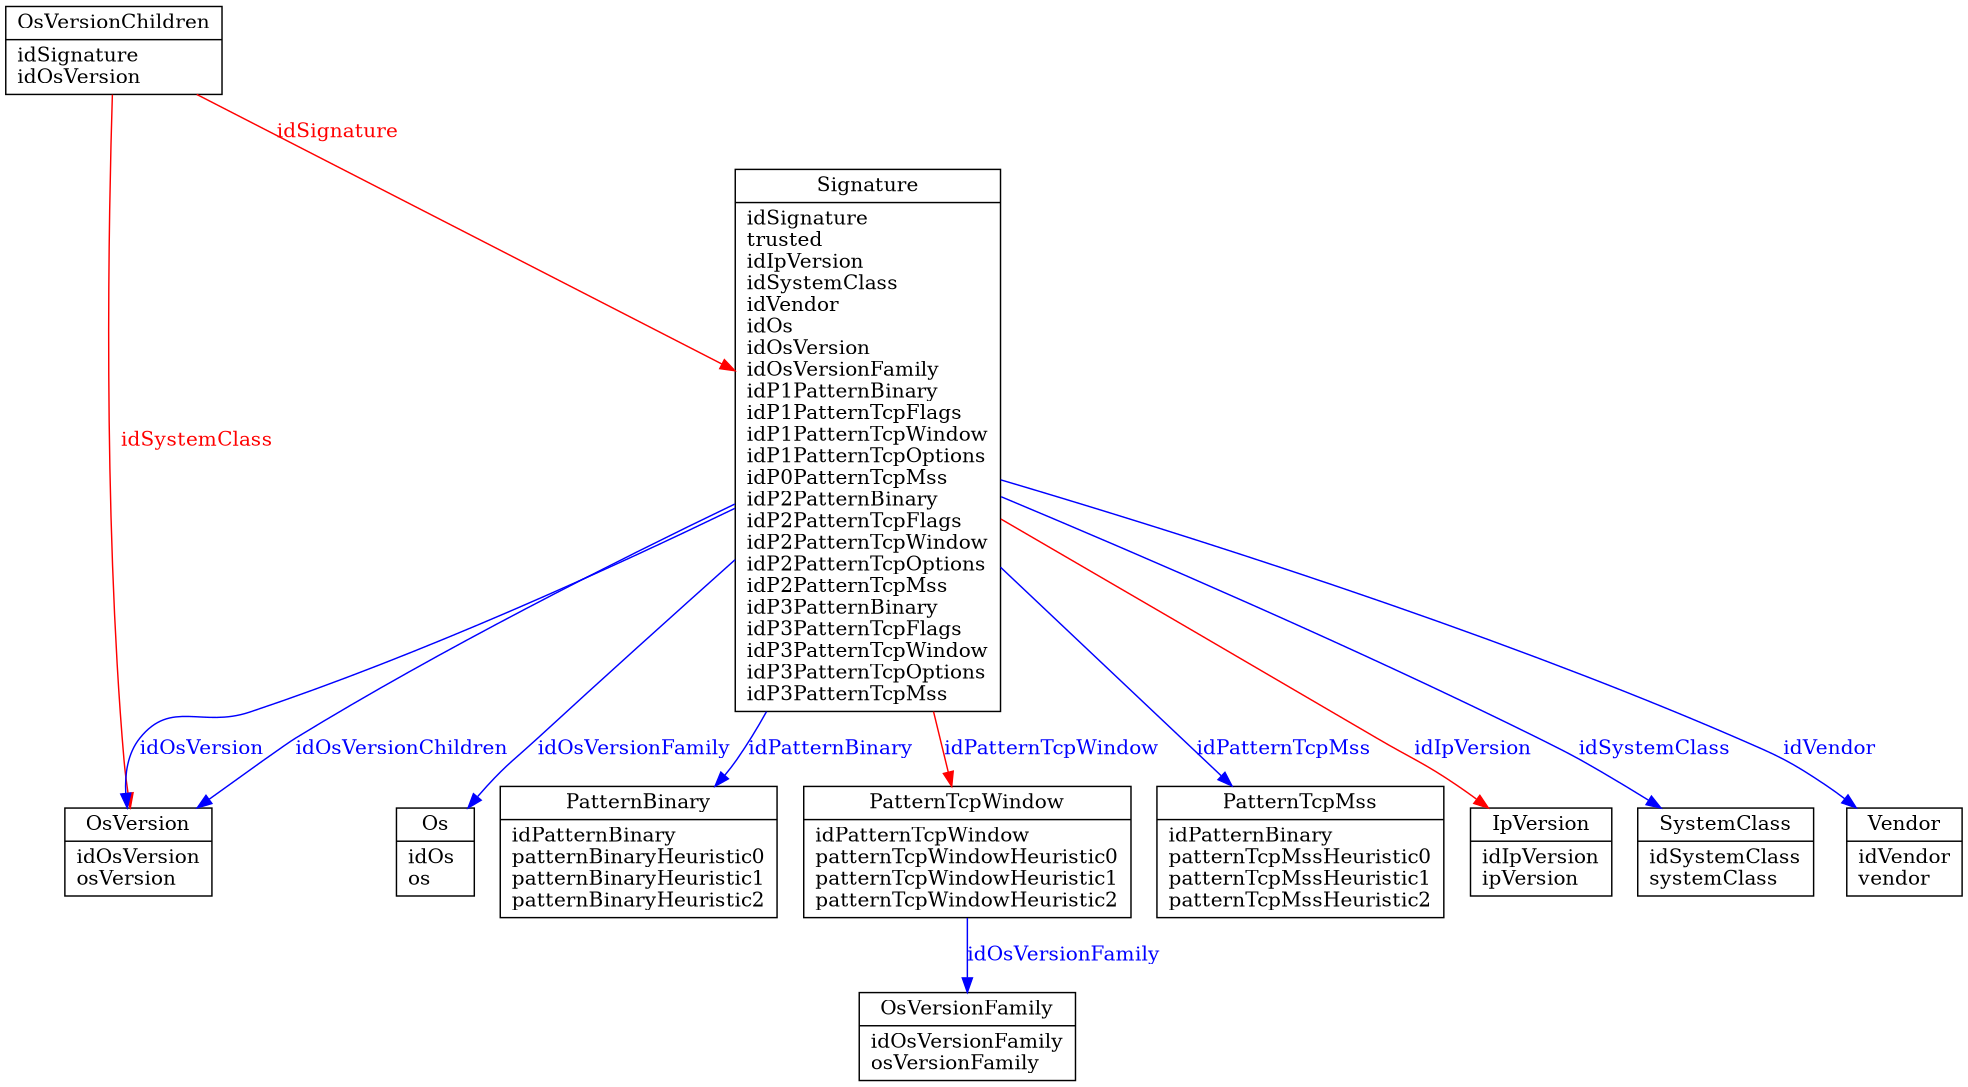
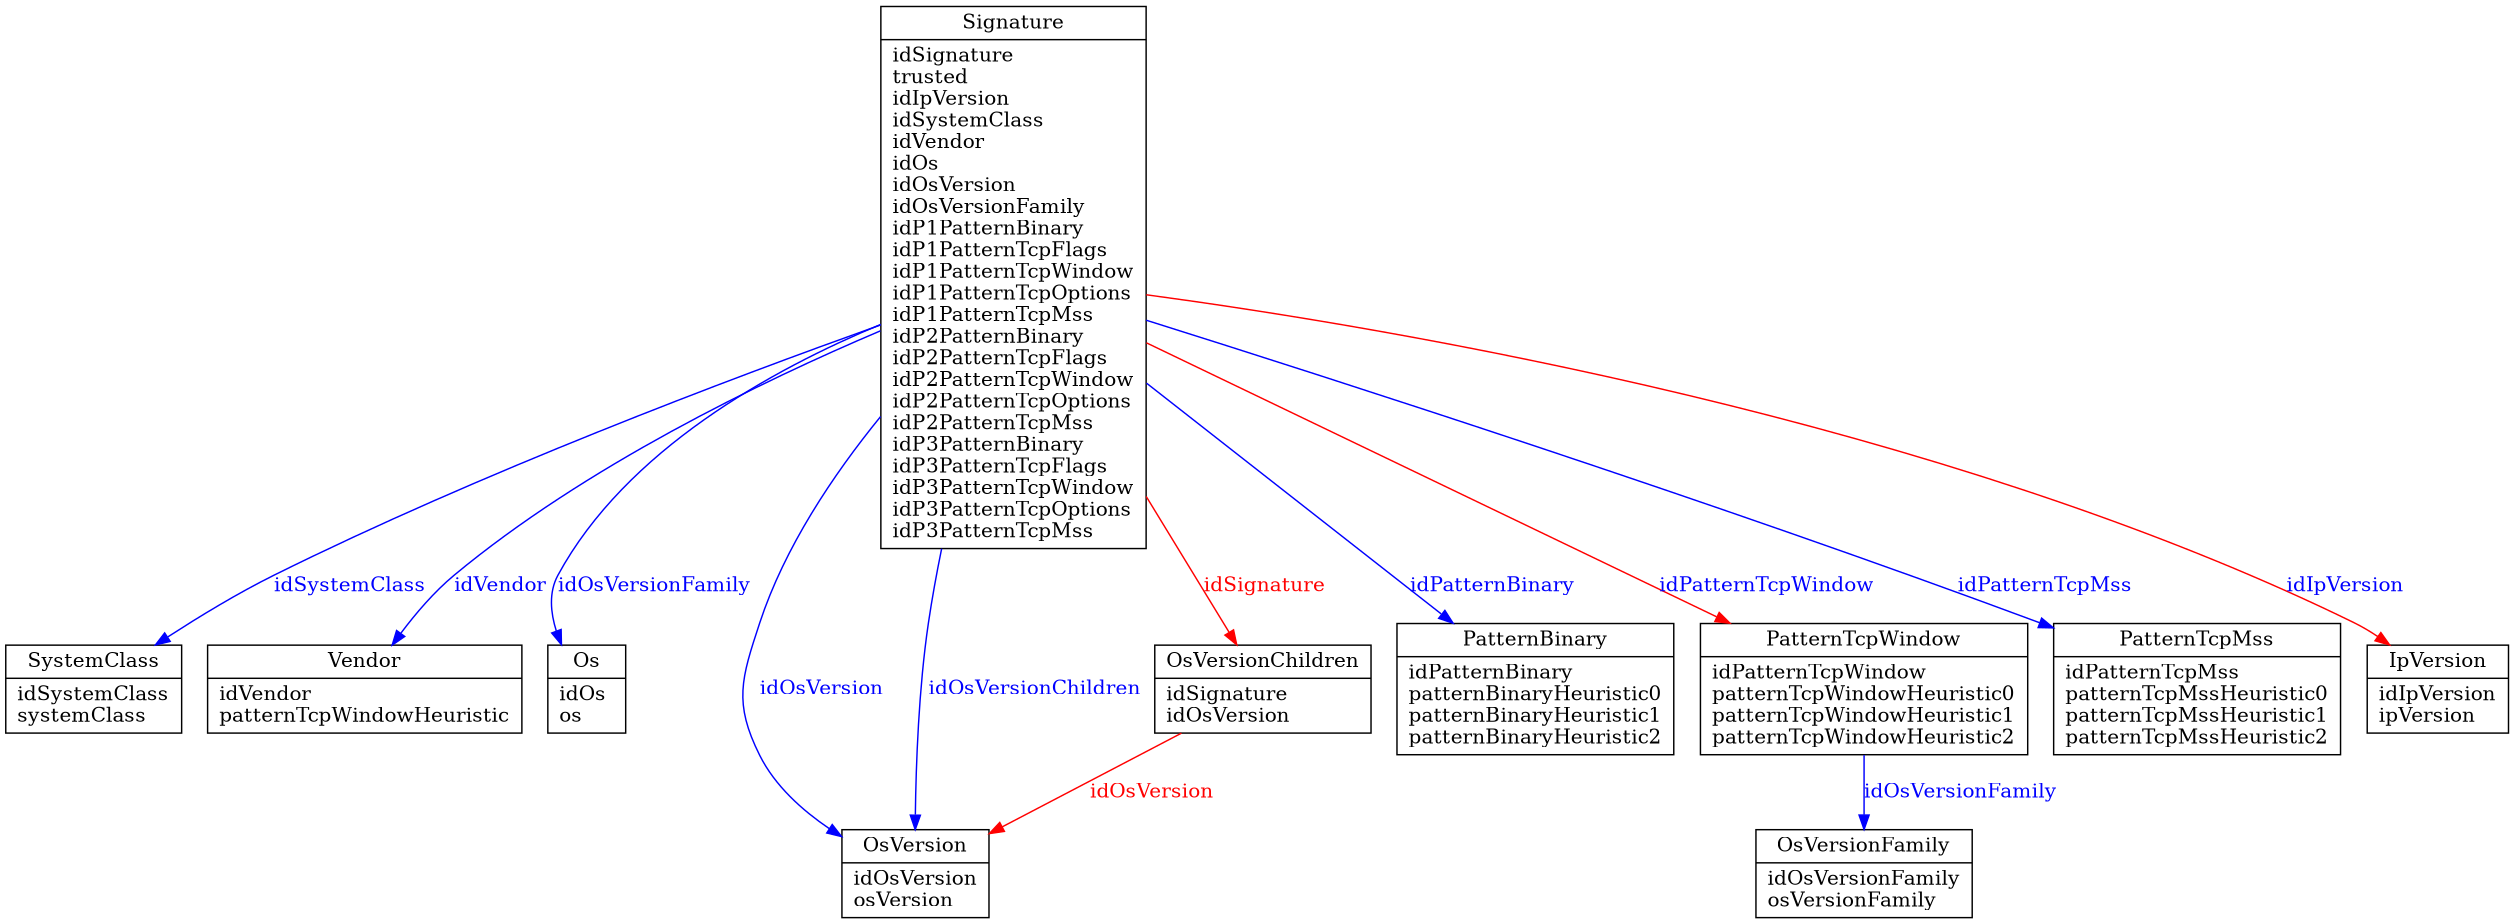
edge "OsVersionChildren" -> "Signature": reversed
edge "OsVersionChildren" -> "OsVersion": label "idSystemClass" -> "idOsVersion"
node "Signature": text "idP0PatternTcpMss" -> "idP1PatternTcpMss"
node "PatternTcpMss": text "idPatternBinary" -> "idPatternTcpMss"
node "Vendor": text "vendor" -> "patternTcpWindowHeuristic"
